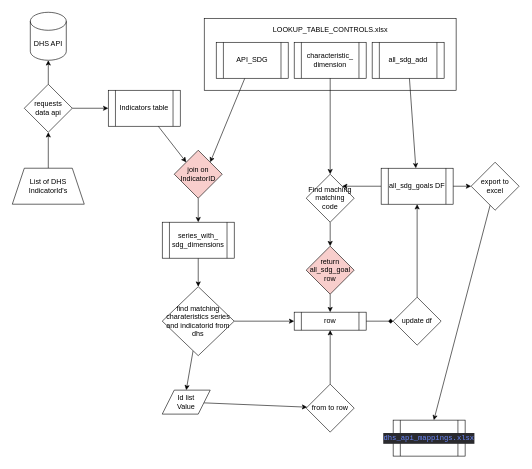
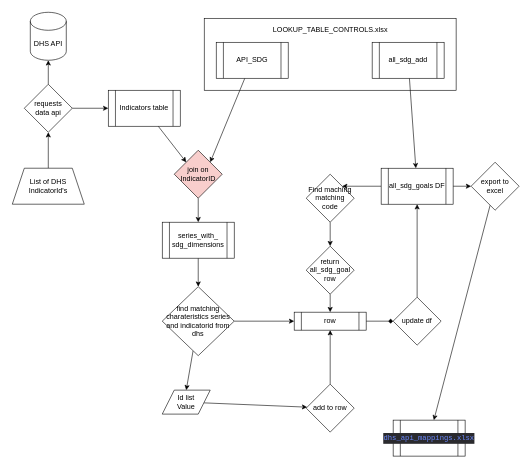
node "characteristic_ dimension": removed
edge "characteristic_ dimension" -> "Find maching matching code": removed
node "return all_sdg_goal row": fillcolor #f8cecc -> #ffffff
node "from to row": label "from to row" -> "add to row"
